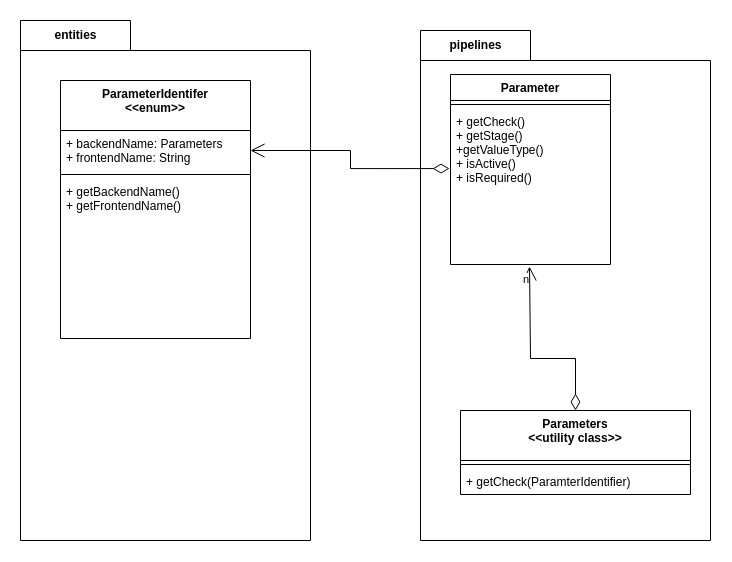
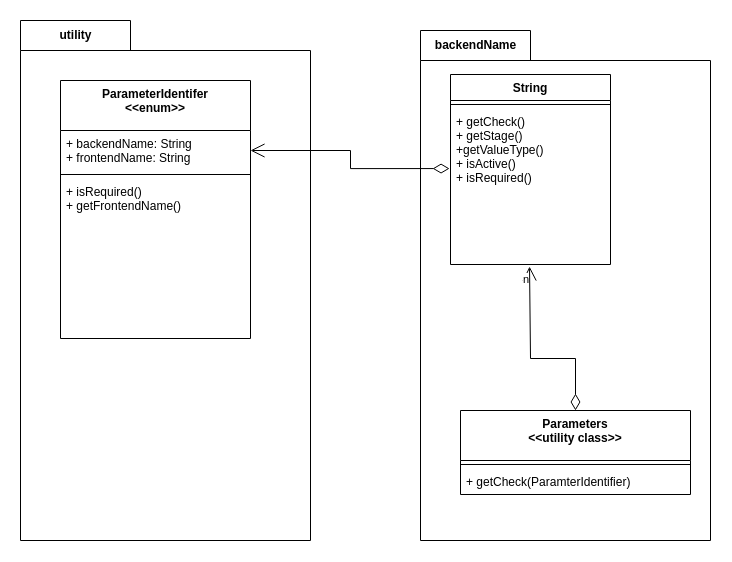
node "entities": label "entities" -> "utility"
node "pipelines": label "pipelines" -> "backendName"
node "Parameter": label "Parameter" -> "String"
node "+ backendName: Parameters + frontendName: String": label "+ backendName: Parameters + frontendName: String" -> "+ backendName: String + frontendName: String"
node "+ getBackendName() + getFrontendName()": label "+ getBackendName() + getFrontendName()" -> "+ isRequired() + getFrontendName()"
